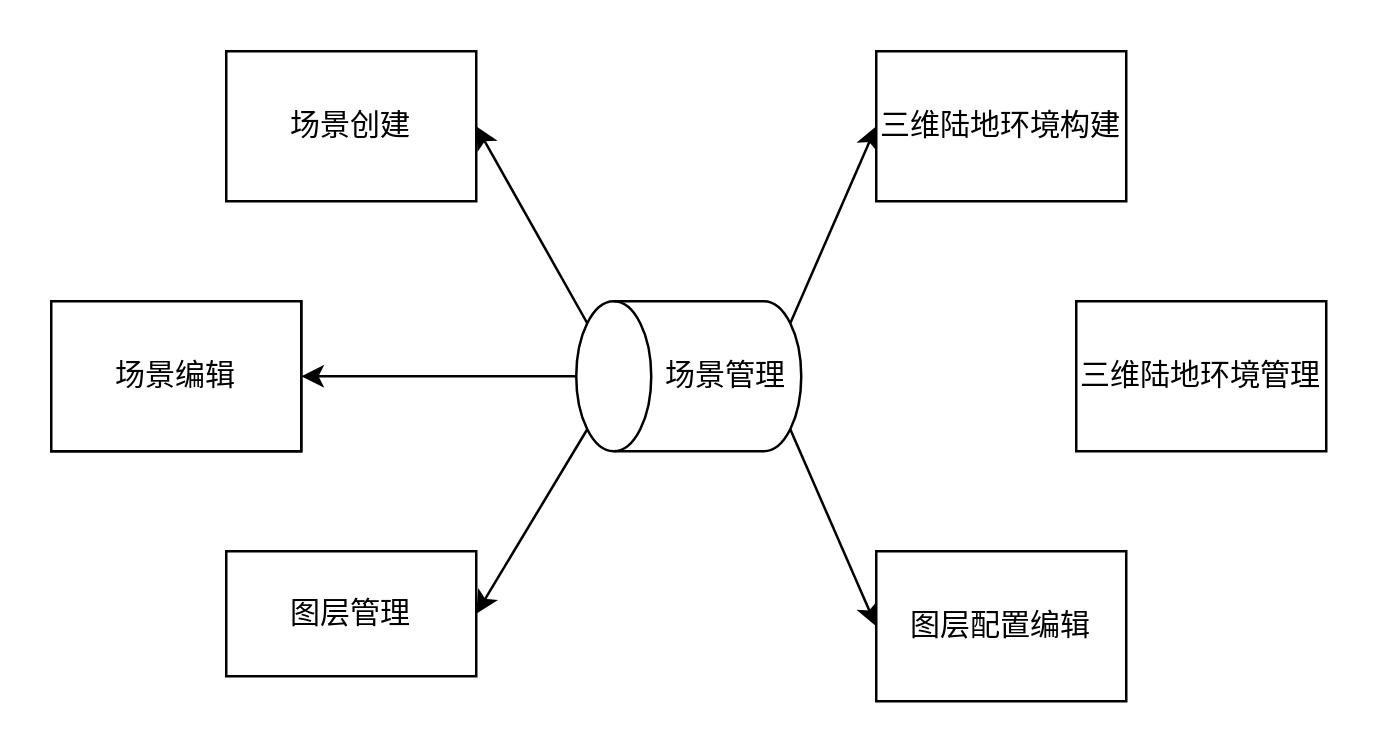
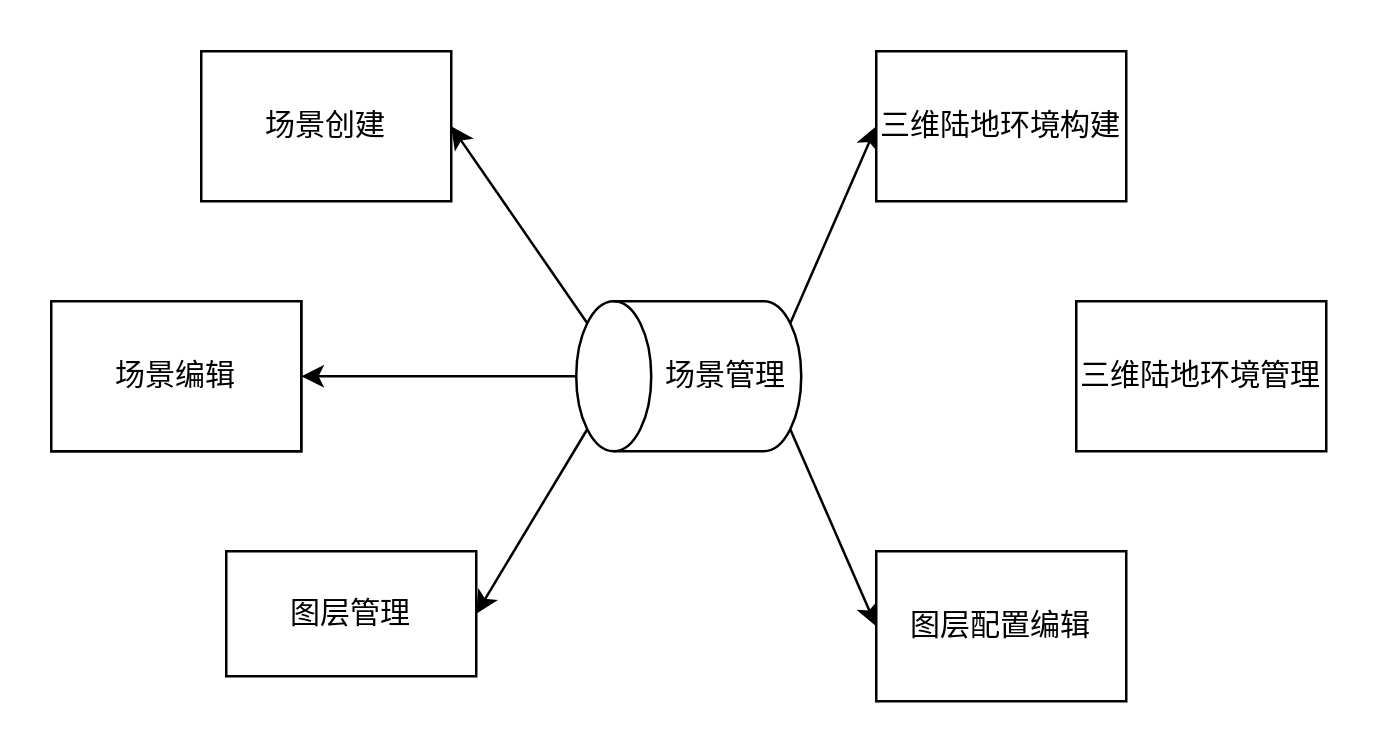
node "场景创建": moved (351, 126) -> (326, 126)
